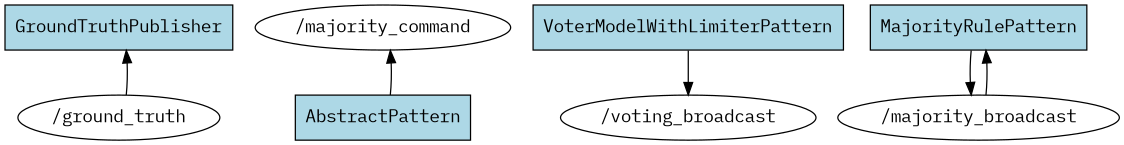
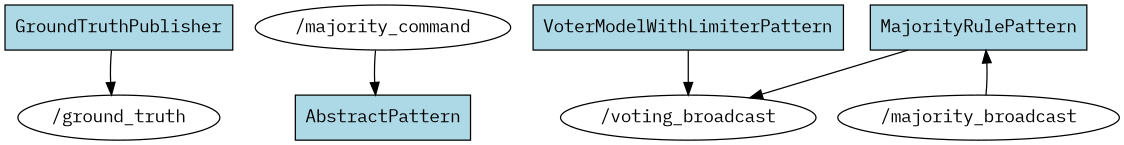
edge "MajorityRulePattern" -> "/majority_broadcast": now "MajorityRulePattern" -> "/voting_broadcast"
edge "/ground_truth" -> "GroundTruthPublisher": reversed
edge "AbstractPattern" -> "/majority_command": reversed
